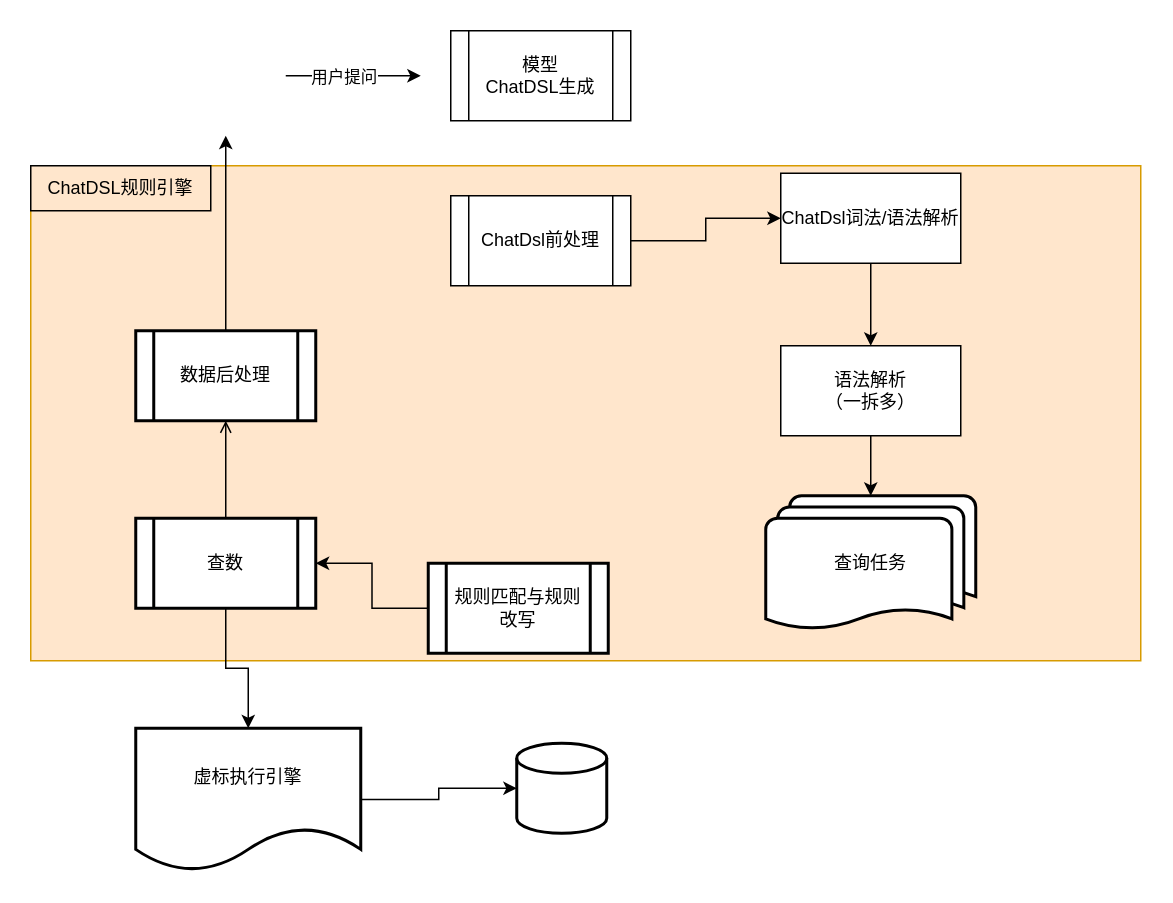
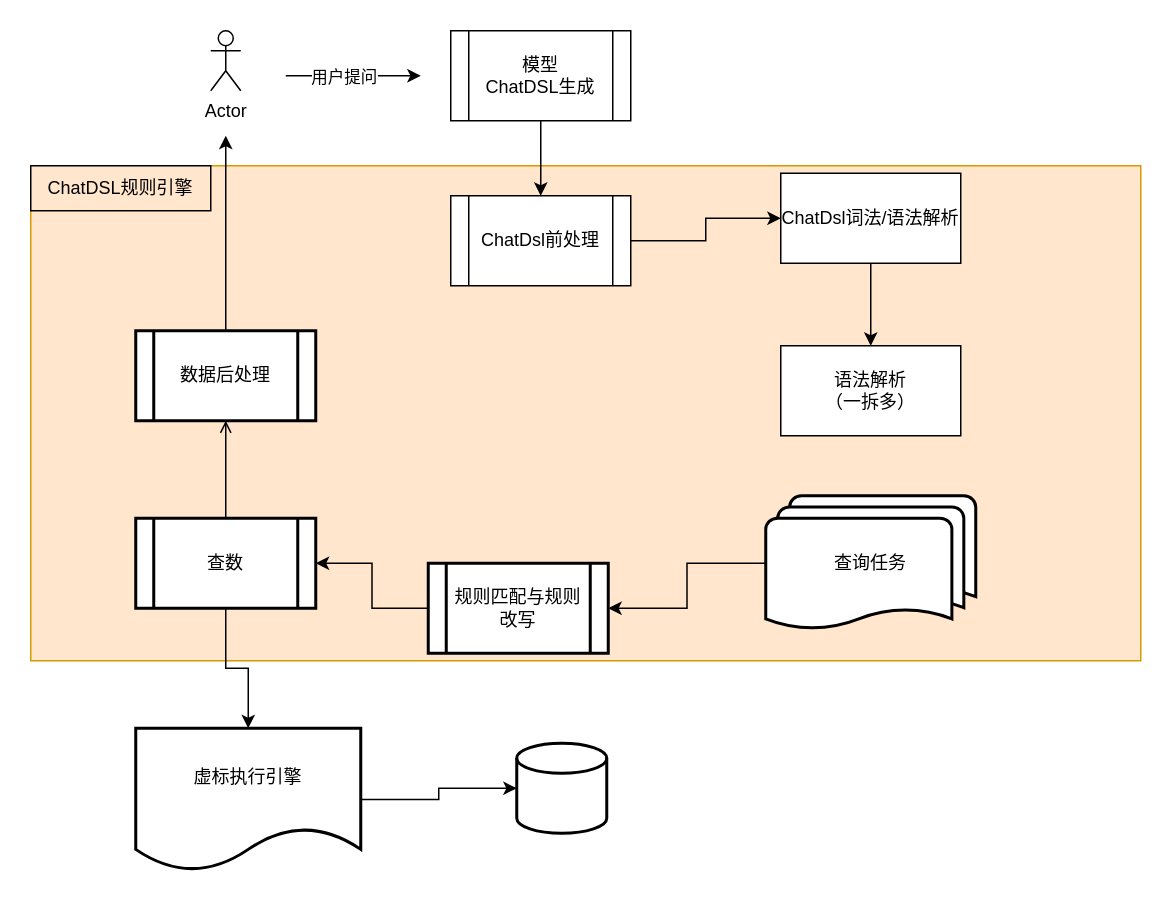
node "Actor": added
edge "模型 ChatDSL生成" -> "ChatDsl前处理": added
edge "语法解析 （一拆多）" -> "查询任务": removed
edge "查询任务" -> "规则匹配与规则改写": added
